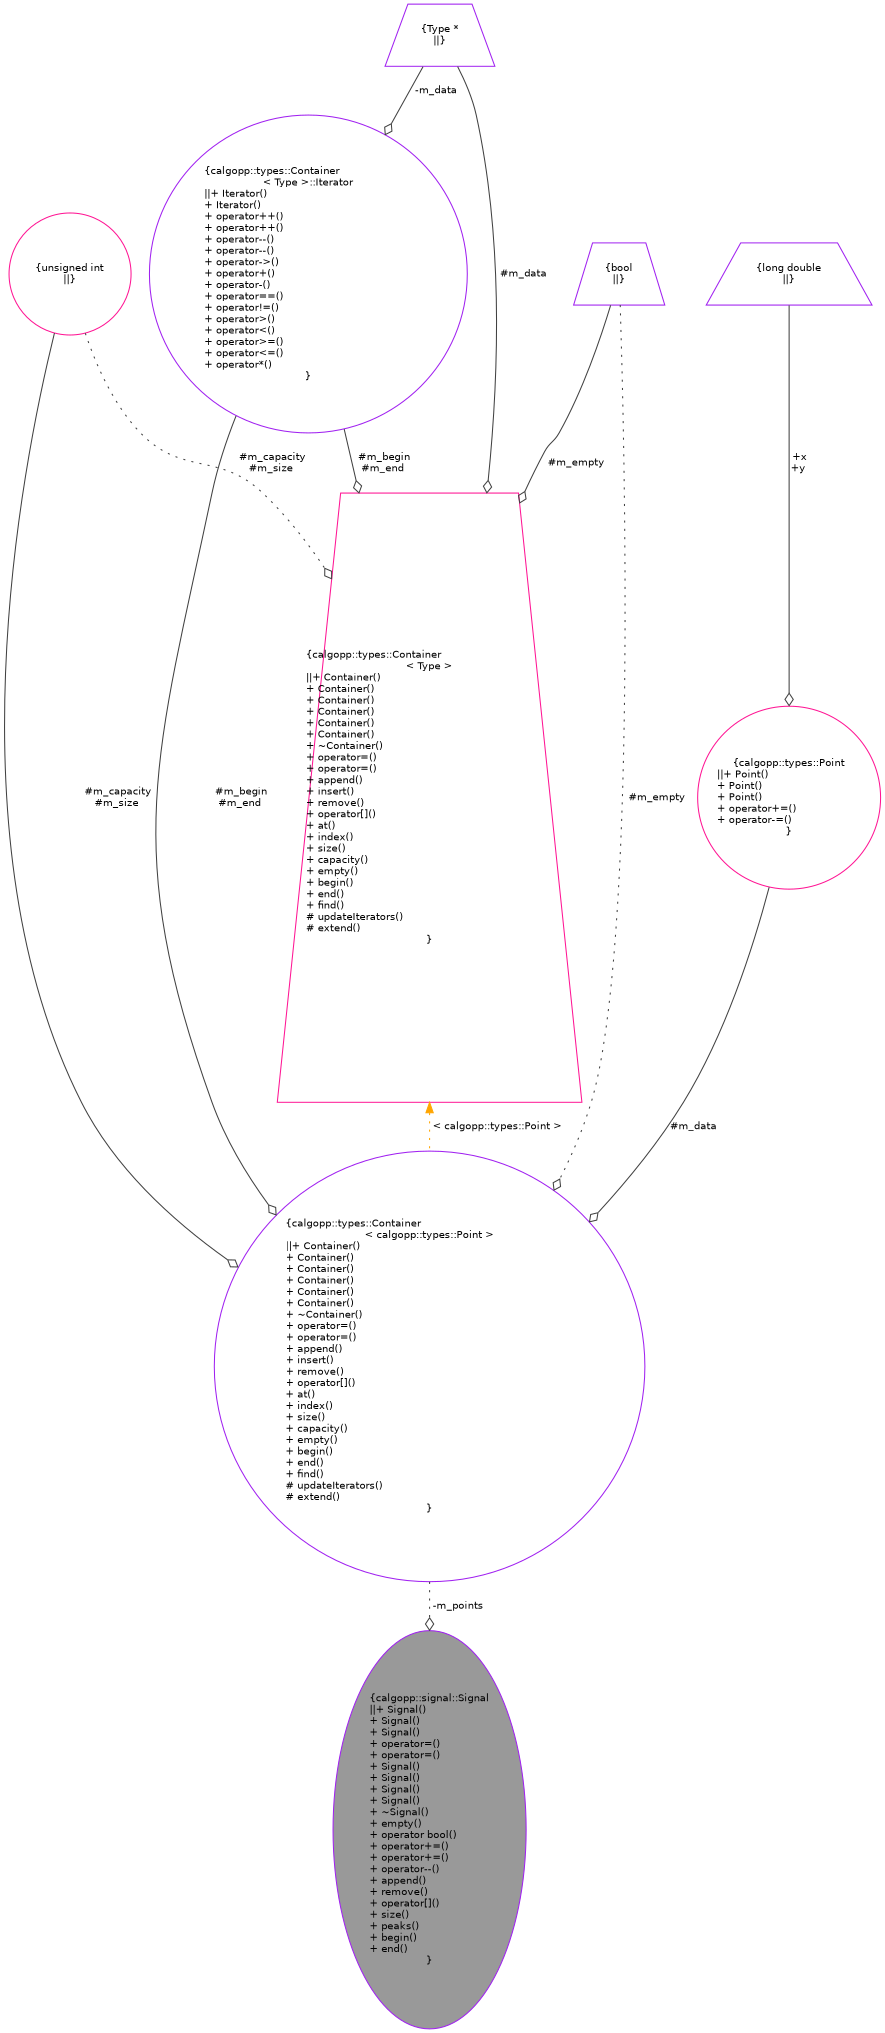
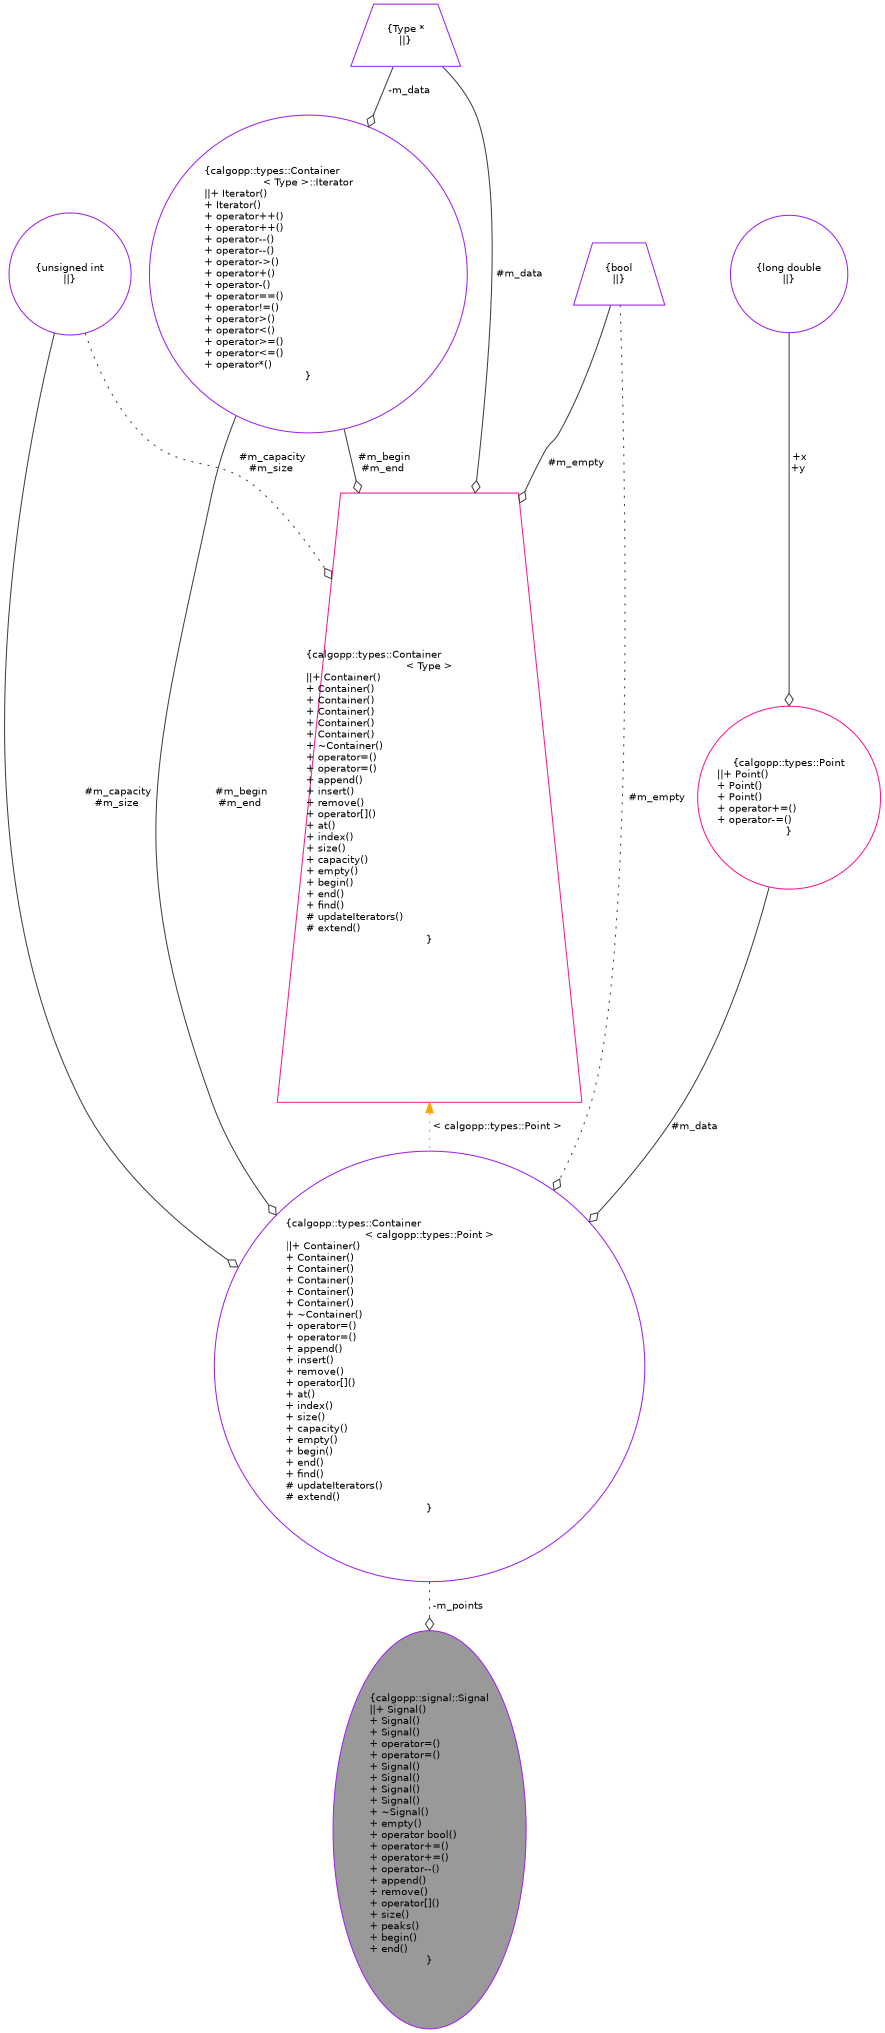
node "{unsigned int ||}": color deeppink -> purple
node "{long double ||}": shape trapezium -> circle
